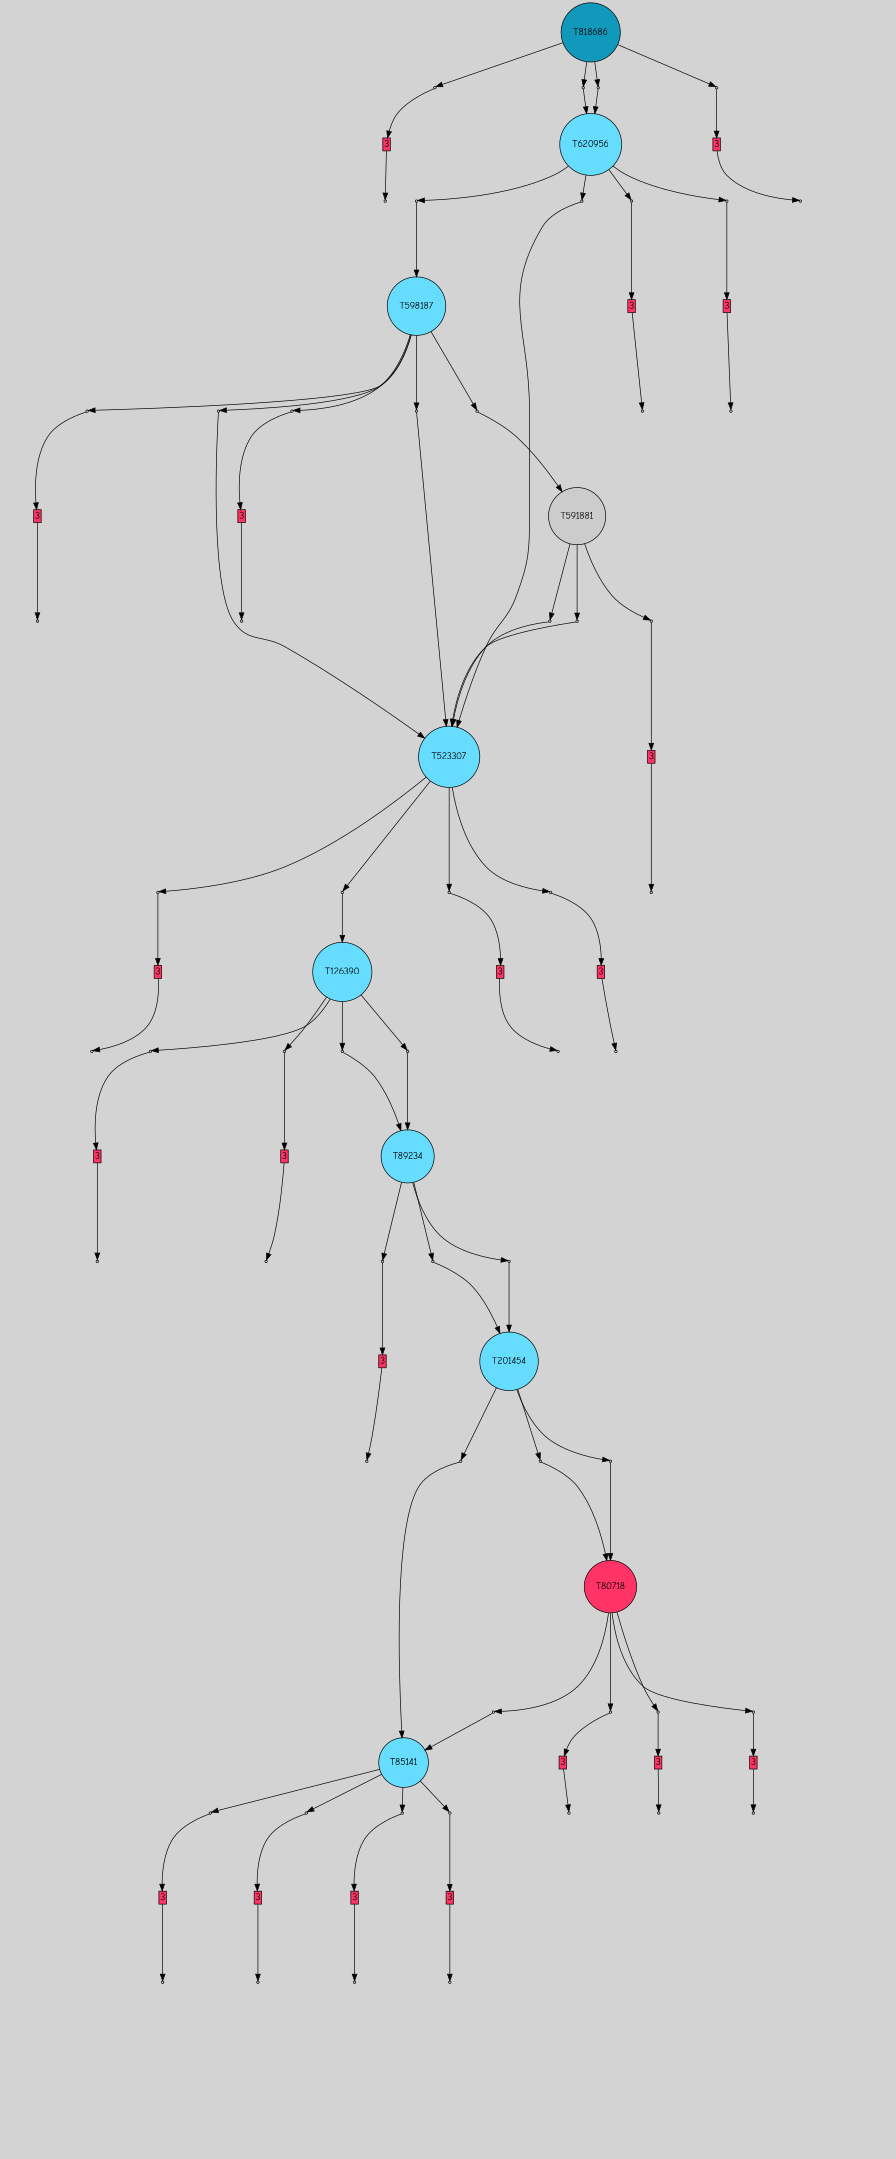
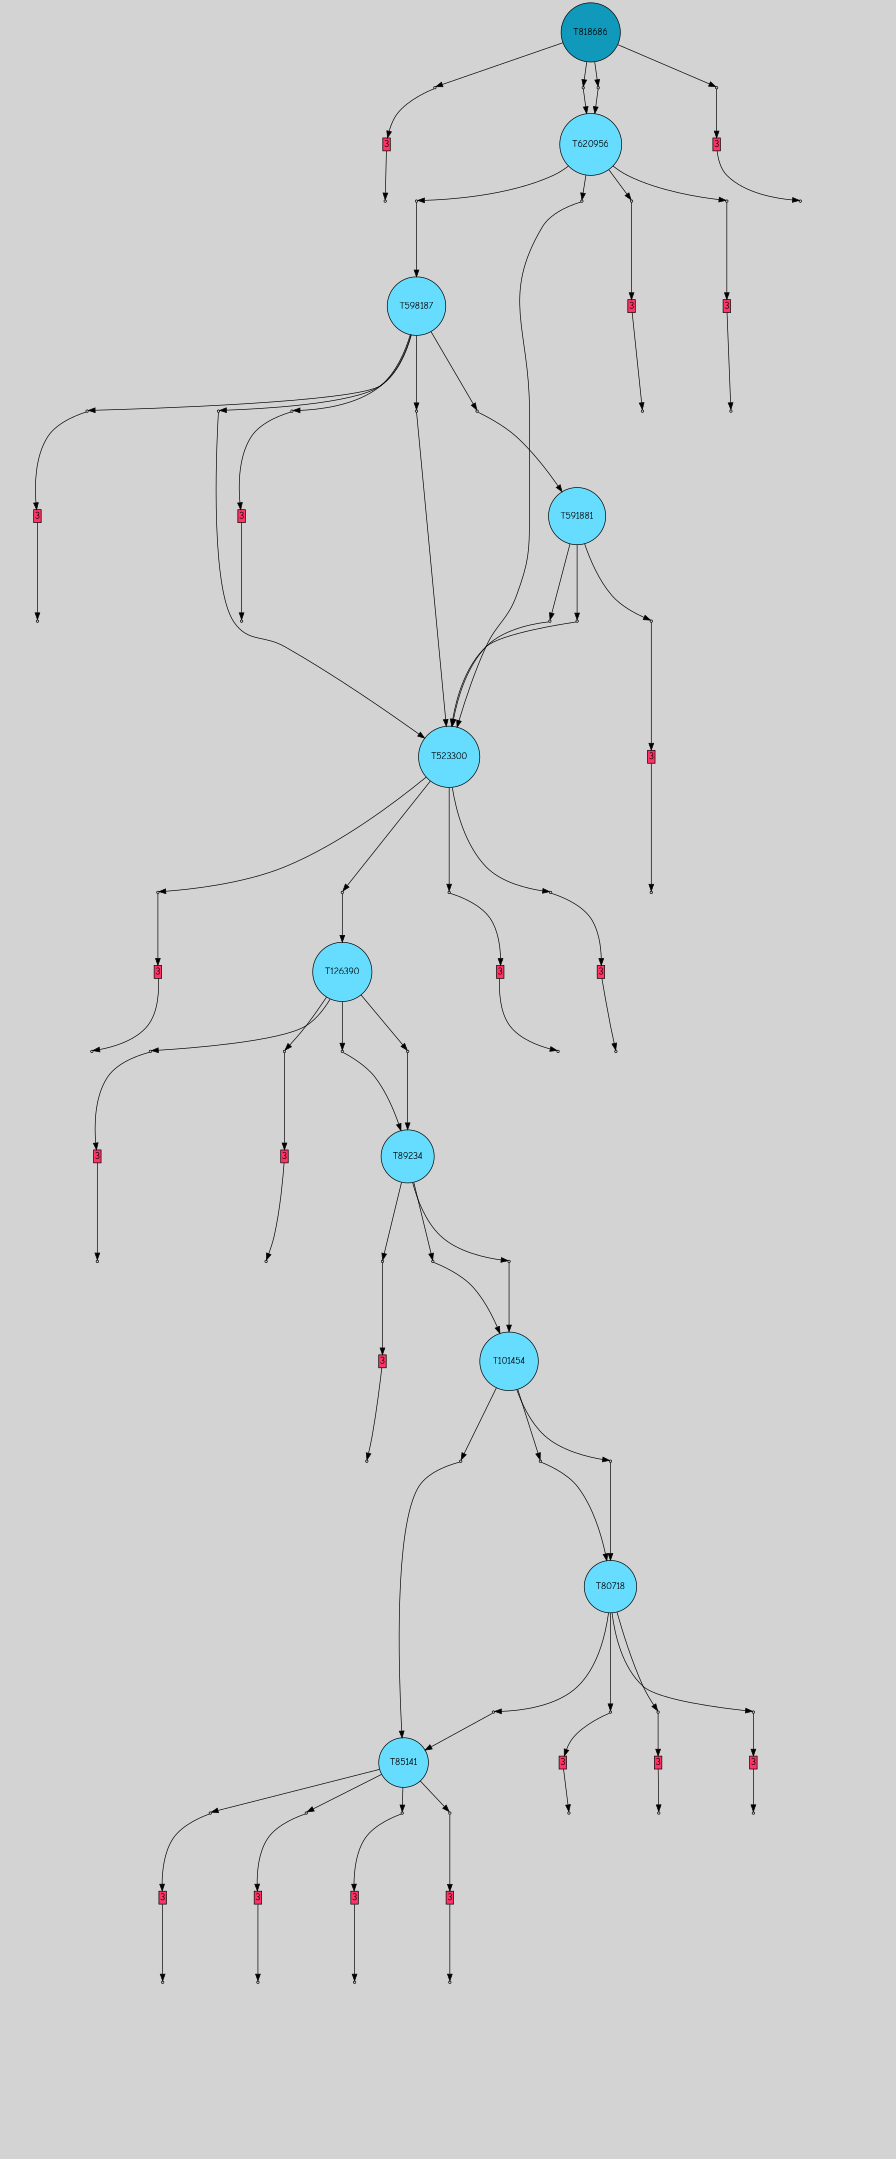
node "T591881": fillcolor #cccccc -> #66ddff
node "T523307": label "T523307" -> "T523300"
node "T201454": label "T201454" -> "T101454"
node "T80718": fillcolor #ff3366 -> #66ddff
